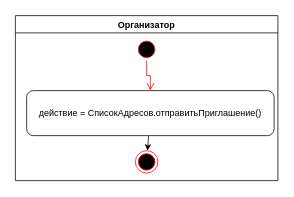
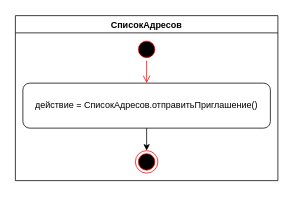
node "Организатор": label "Организатор" -> "СписокАдресов"
node "действие = СписокАдресов.отправитьПриглашение()": moved (150, 113) -> (147, 105)
